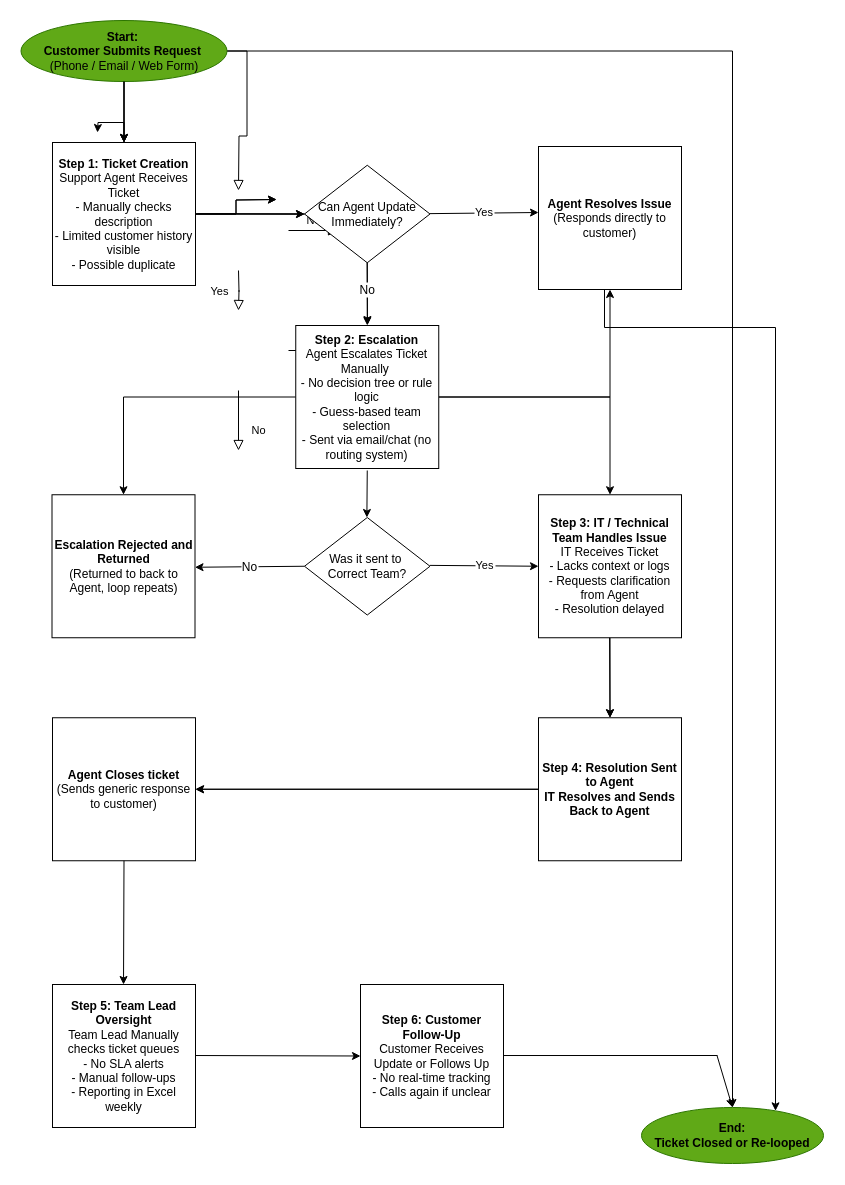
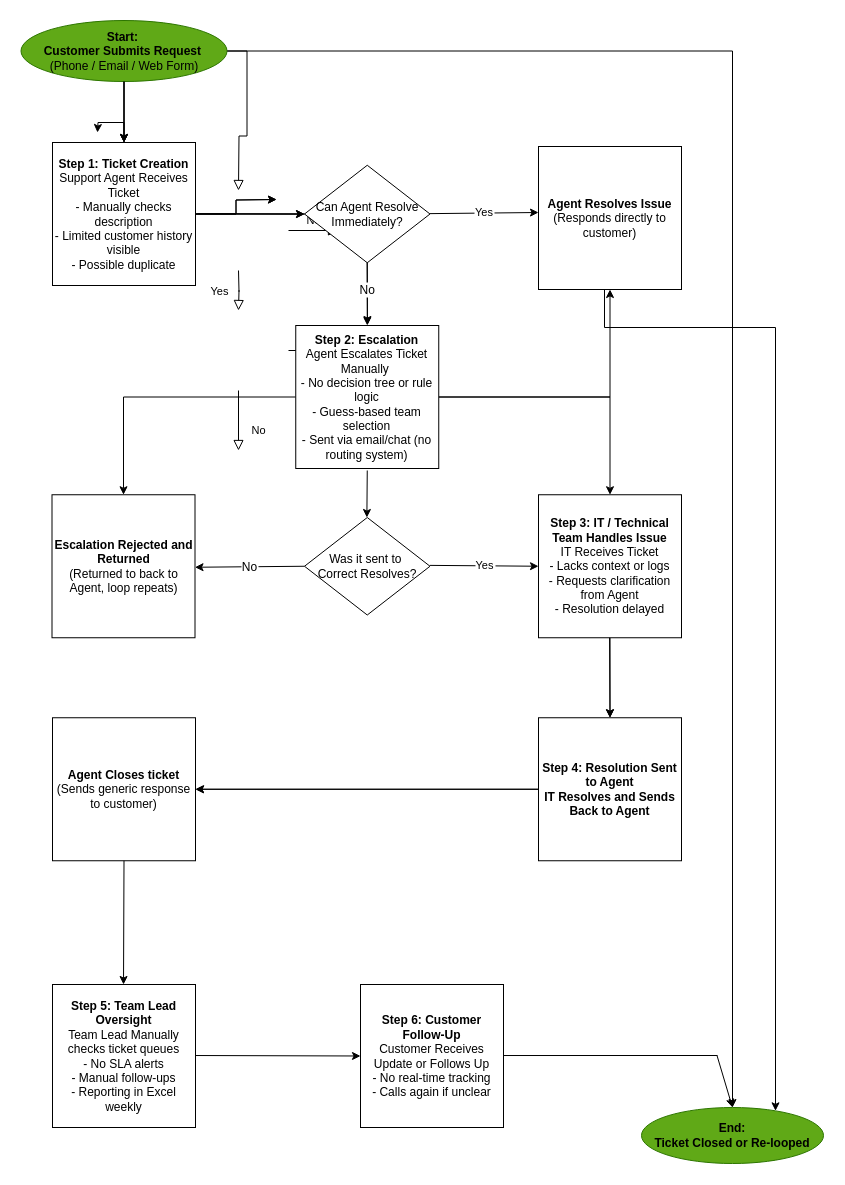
node "Can Agent Update Immediately?": label "Can Agent Update Immediately?" -> "Can Agent Resolve Immediately?"
node "Was it sent to Correct Team?": label "Was it sent to Correct Team?" -> "Was it sent to Correct Resolves?"
